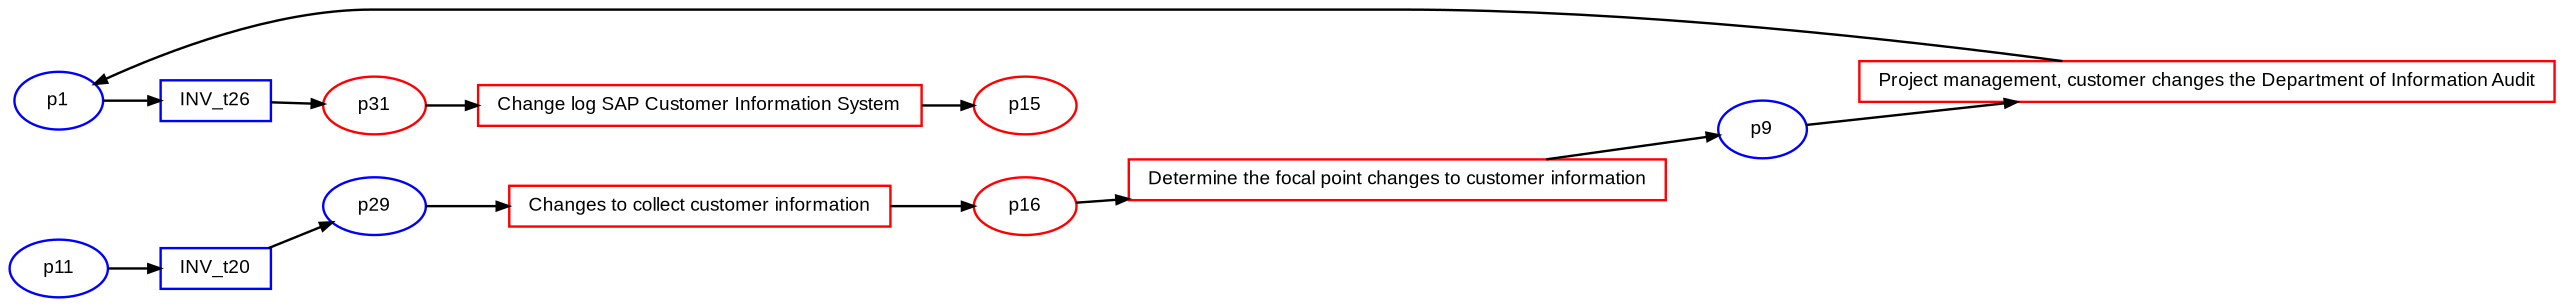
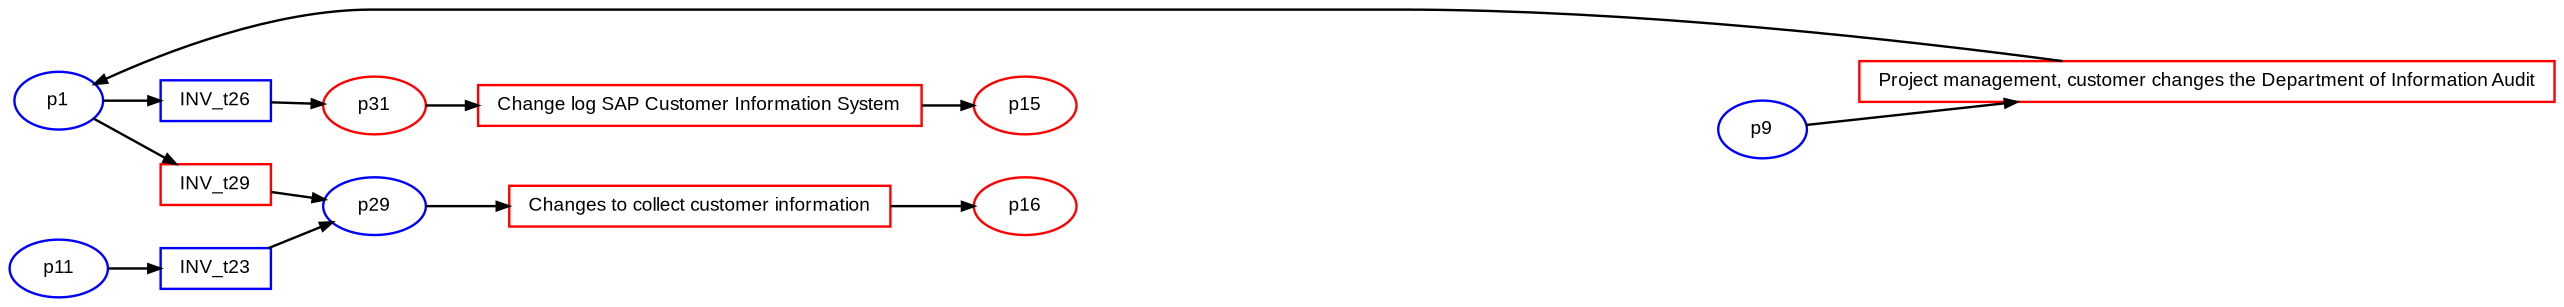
node "Determine the focal point changes to customer information": removed
node "INV_t29": added
node "INV_t20": label "INV_t20" -> "INV_t23"
